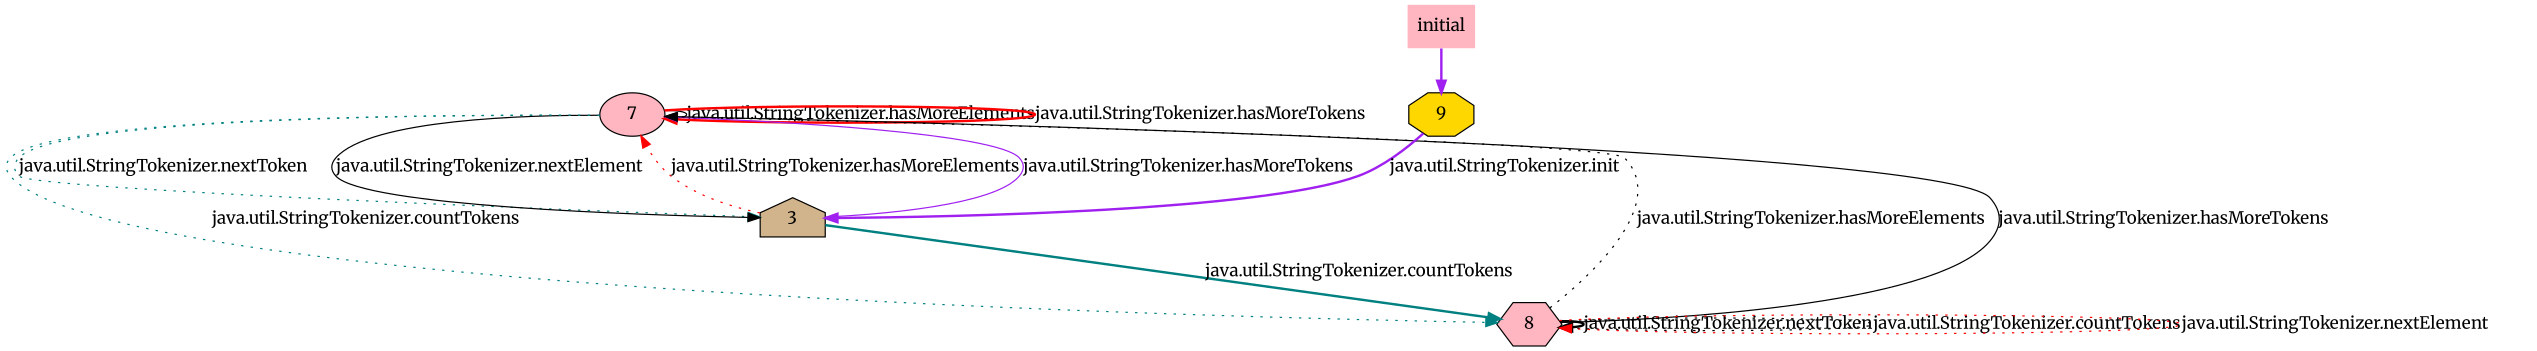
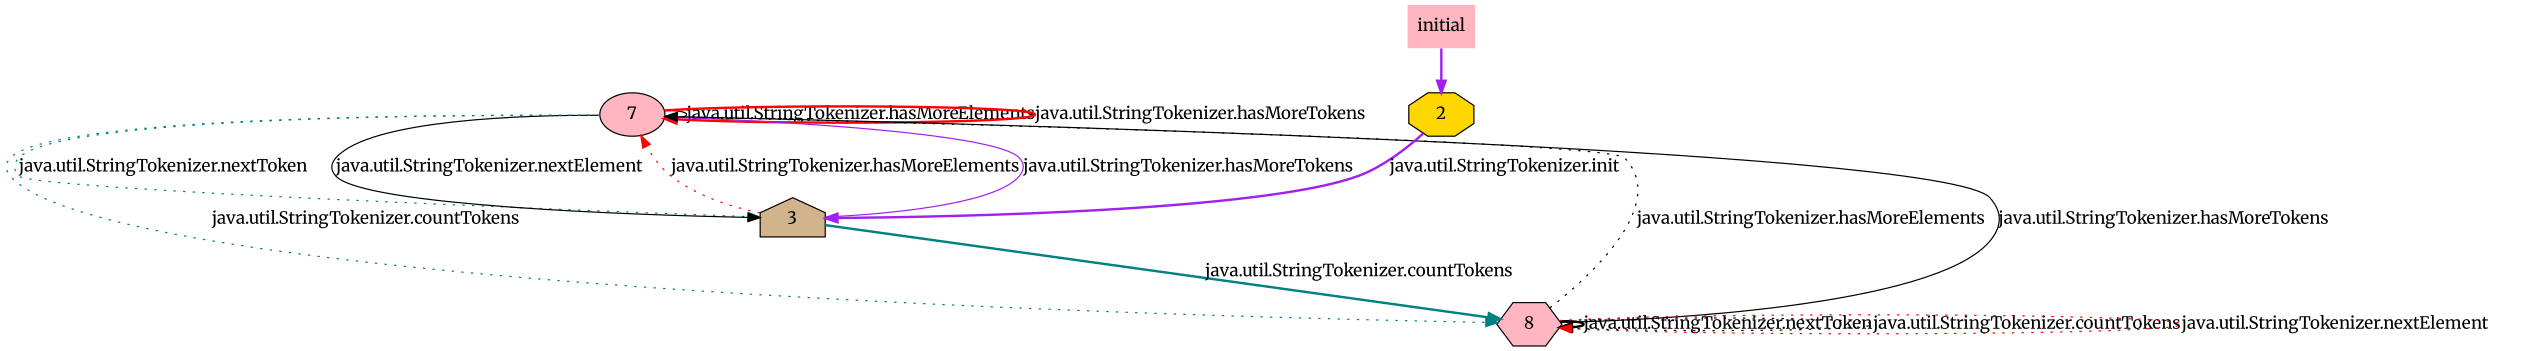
node "9": label "9" -> "2"
